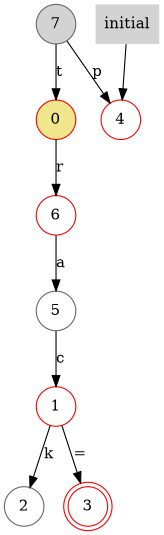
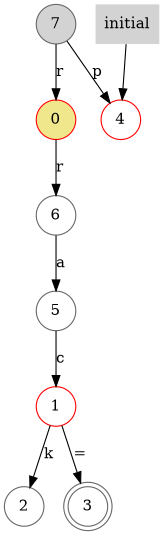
edge "7" -> "0": label "t" -> "r"
node "6": color red -> gray40
node "3": color red -> gray40
